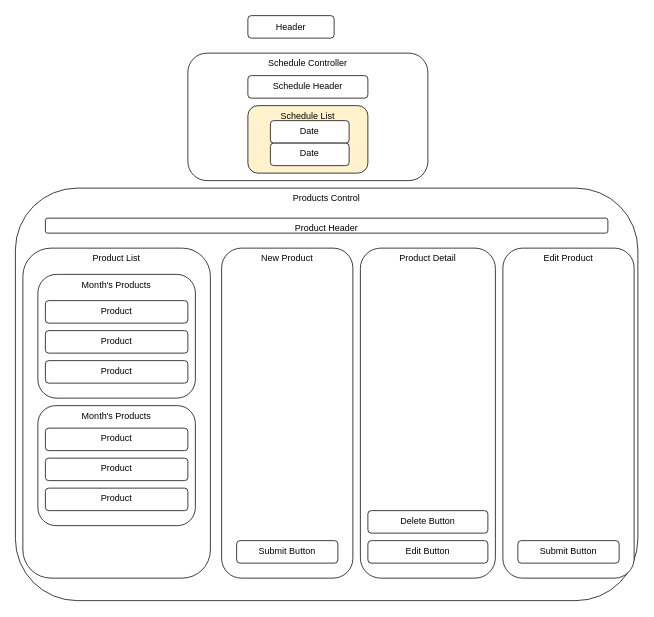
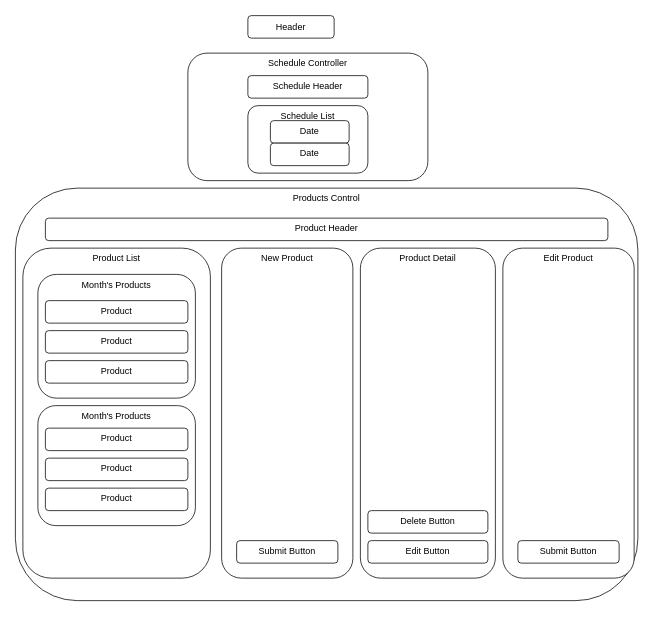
node "Schedule List": fillcolor #fff2cc -> #ffffff
node "Product Header": size 563x15 -> 563x23
